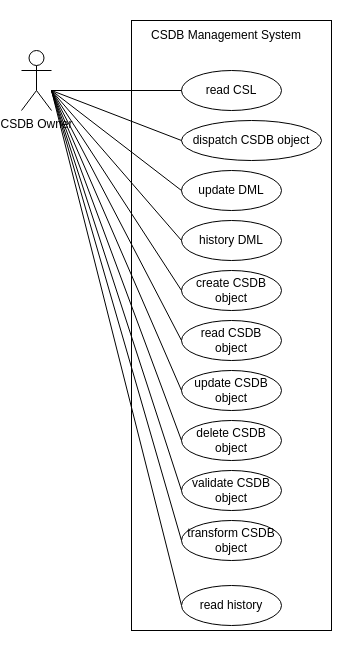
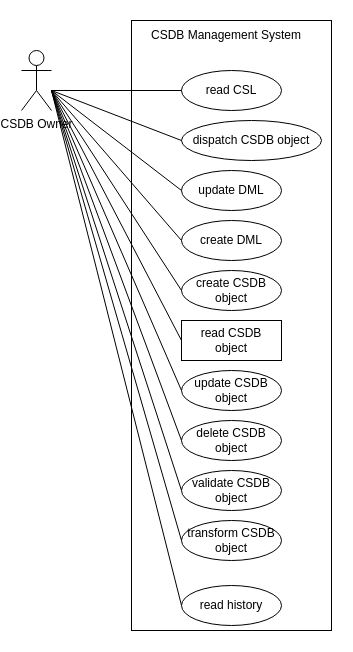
node "history DML": label "history DML" -> "create DML"
node "read CSDB object": shape ellipse -> rectangle
